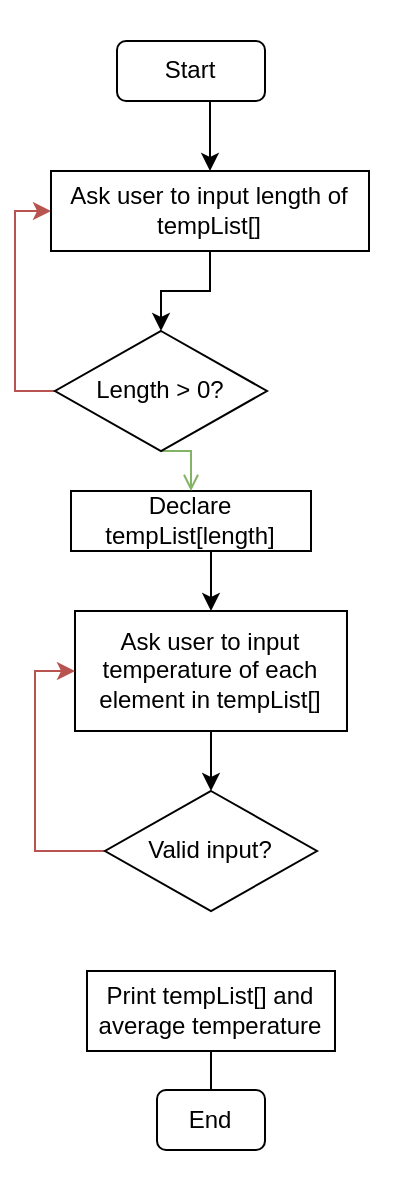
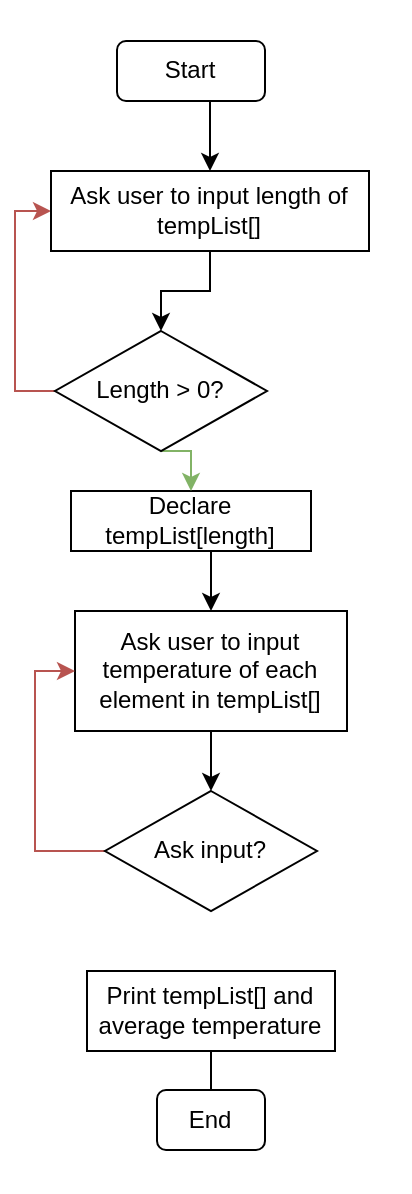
edge "Length > 0?" -> "Declare tempList[length]": arrowhead open -> classic
node "Valid input?": label "Valid input?" -> "Ask input?"
